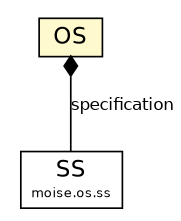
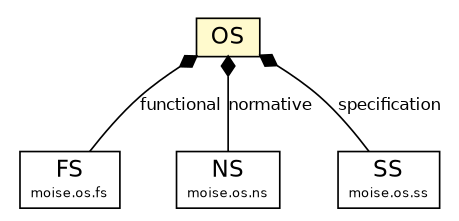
node "FS": added
node "NS": added
